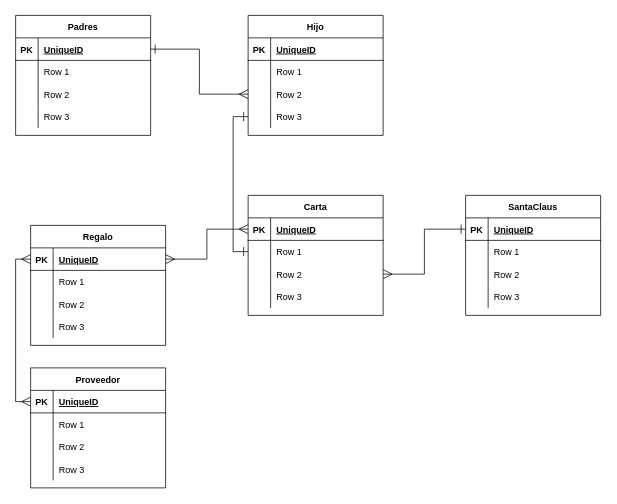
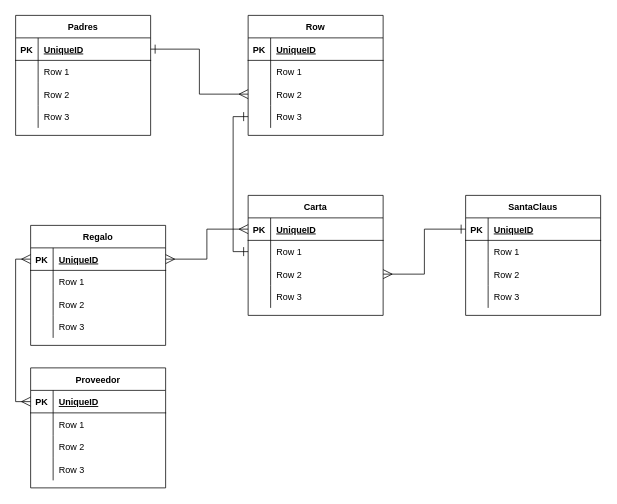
node "Hijo": label "Hijo" -> "Row"
